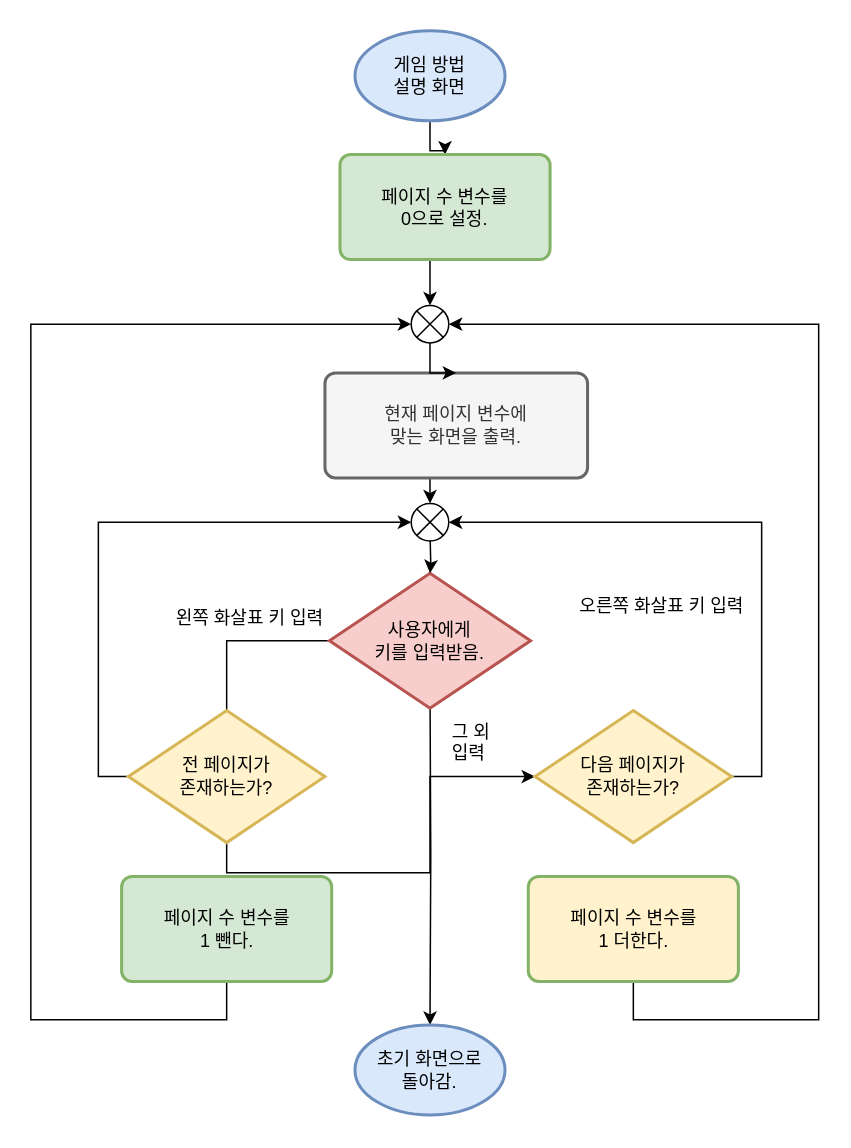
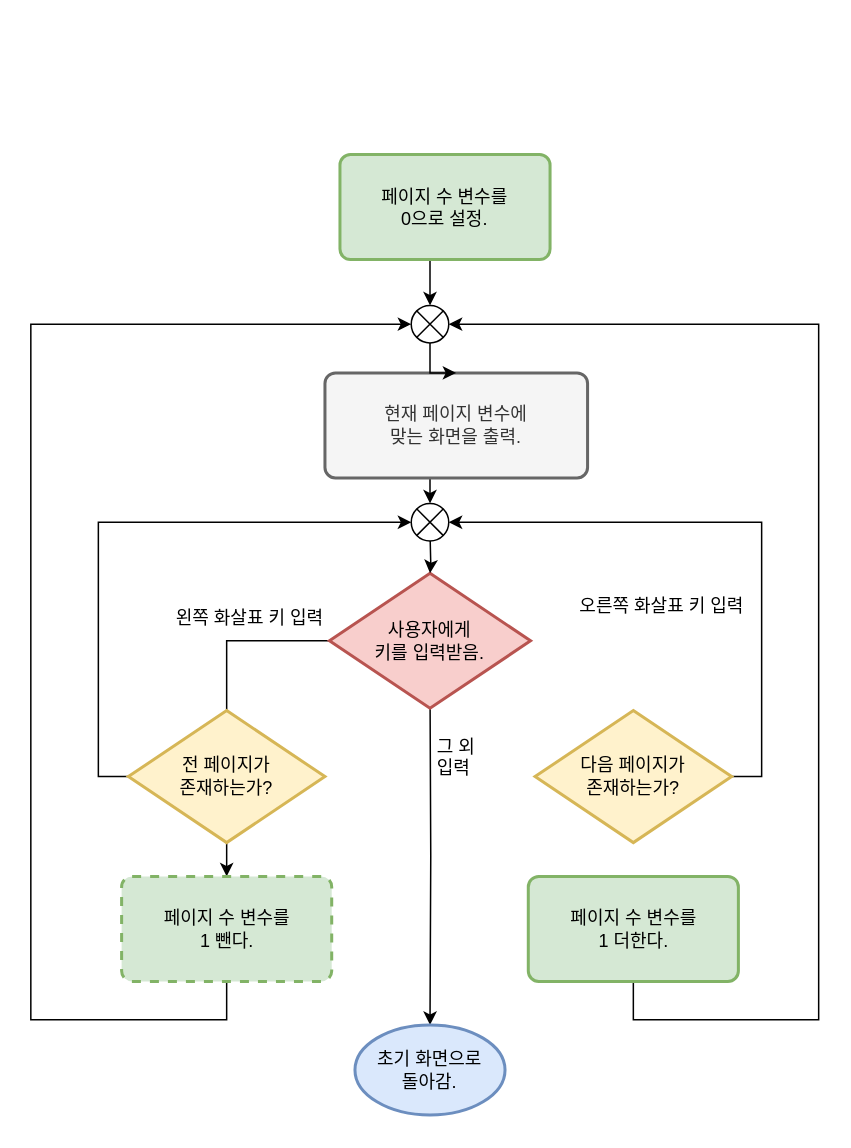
node "게임 방법 설명 화면": removed
edge "게임 방법 설명 화면" -> "페이지 수 변수를 0으로 설정.": removed
node "그 외 입력": moved (476, 739) -> (461, 754)
edge "전 페이지가 존재하는가?" -> "다음 페이지가 존재하는가?": now "전 페이지가 존재하는가?" -> "페이지 수 변수를 1 뺀다."
node "페이지 수 변수를 1 뺀다.": style solid -> dashed
node "페이지 수 변수를 1 더한다.": fillcolor #fff2cc -> #d5e8d4
